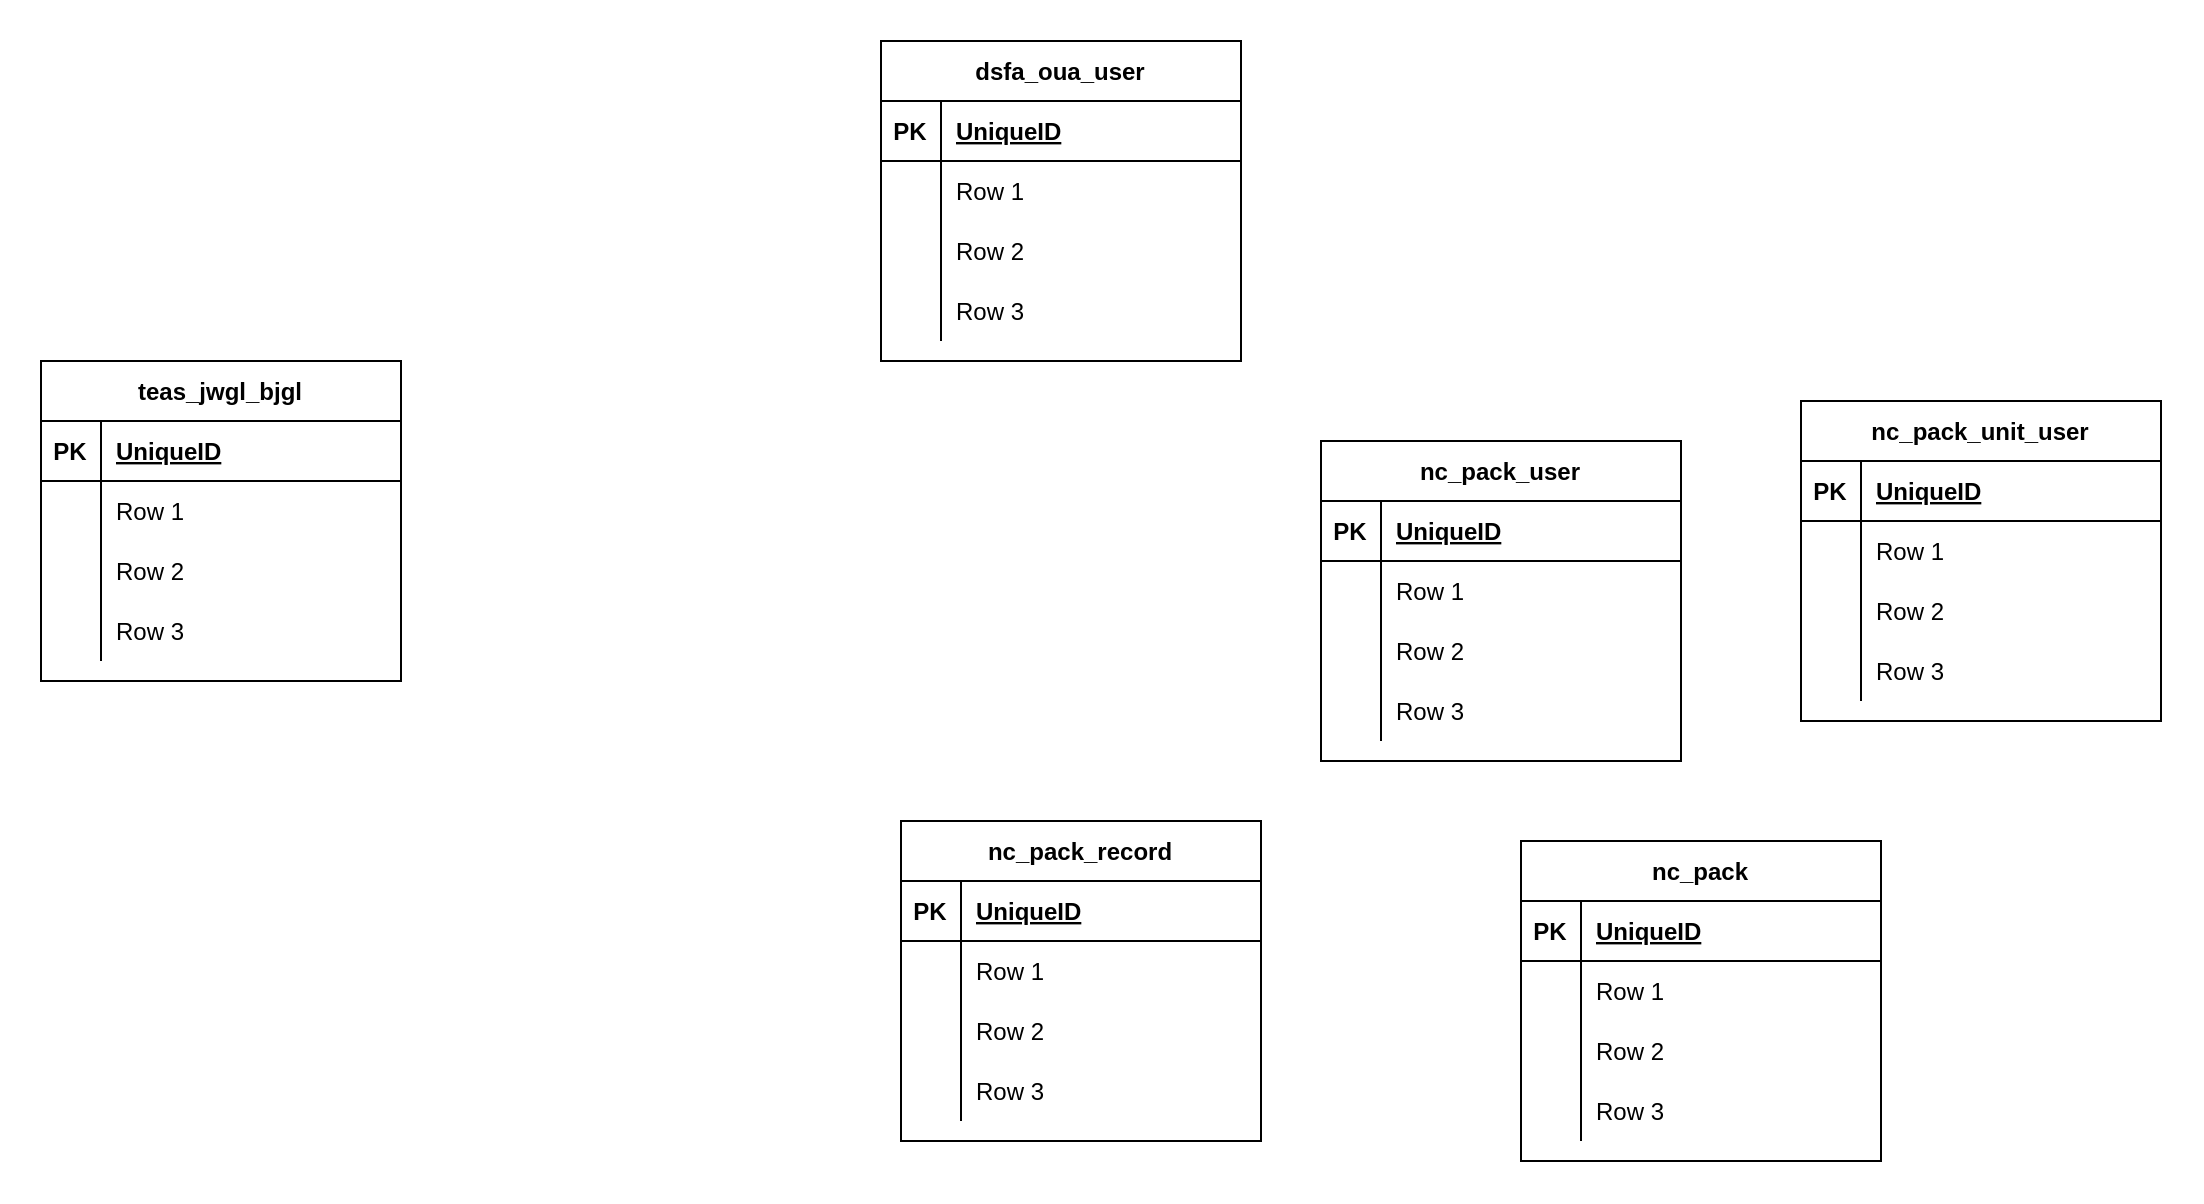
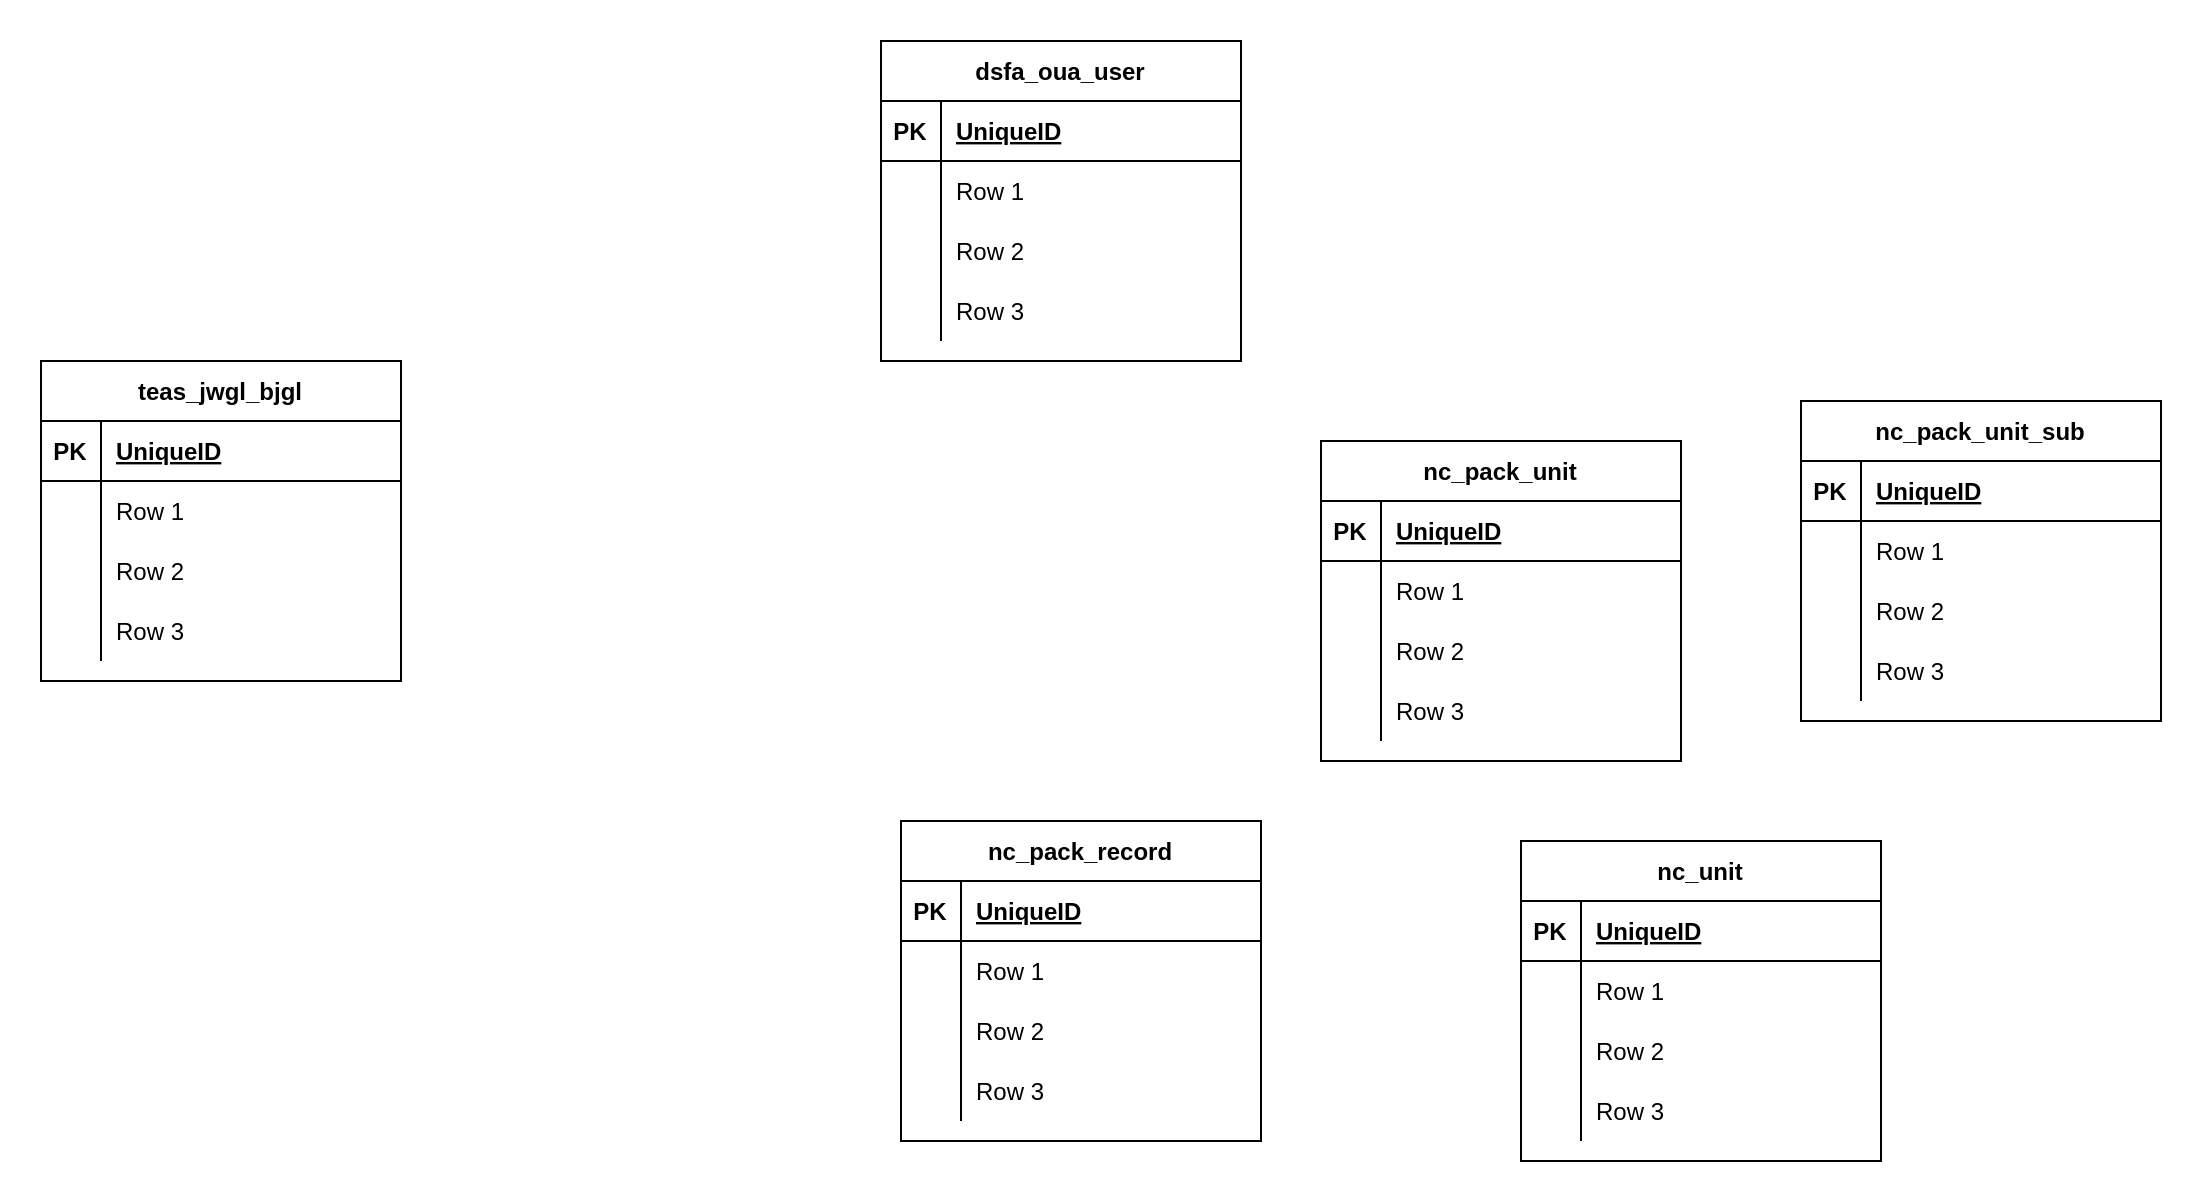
node "nc_pack_unit_user": label "nc_pack_unit_user" -> "nc_pack_unit_sub"
node "nc_pack_user": label "nc_pack_user" -> "nc_pack_unit"
node "nc_pack": label "nc_pack" -> "nc_unit"
